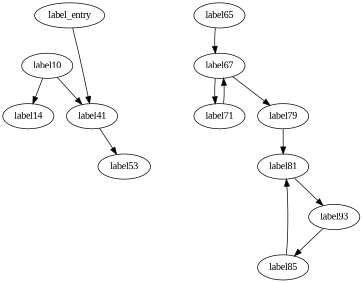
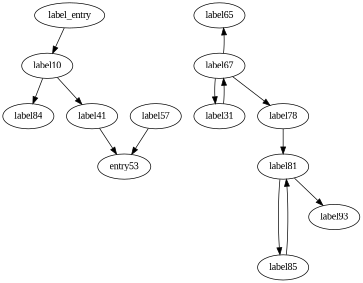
edge "label65" -> "label67": reversed
edge "label_entry" -> "label41": now "label_entry" -> "label10"
node "label14": label "label14" -> "label84"
node "label57": added
node "label71": label "label71" -> "label31"
node "label79": label "label79" -> "label78"
node "label53": label "label53" -> "entry53"
edge "label93" -> "label85": now "label81" -> "label85"
